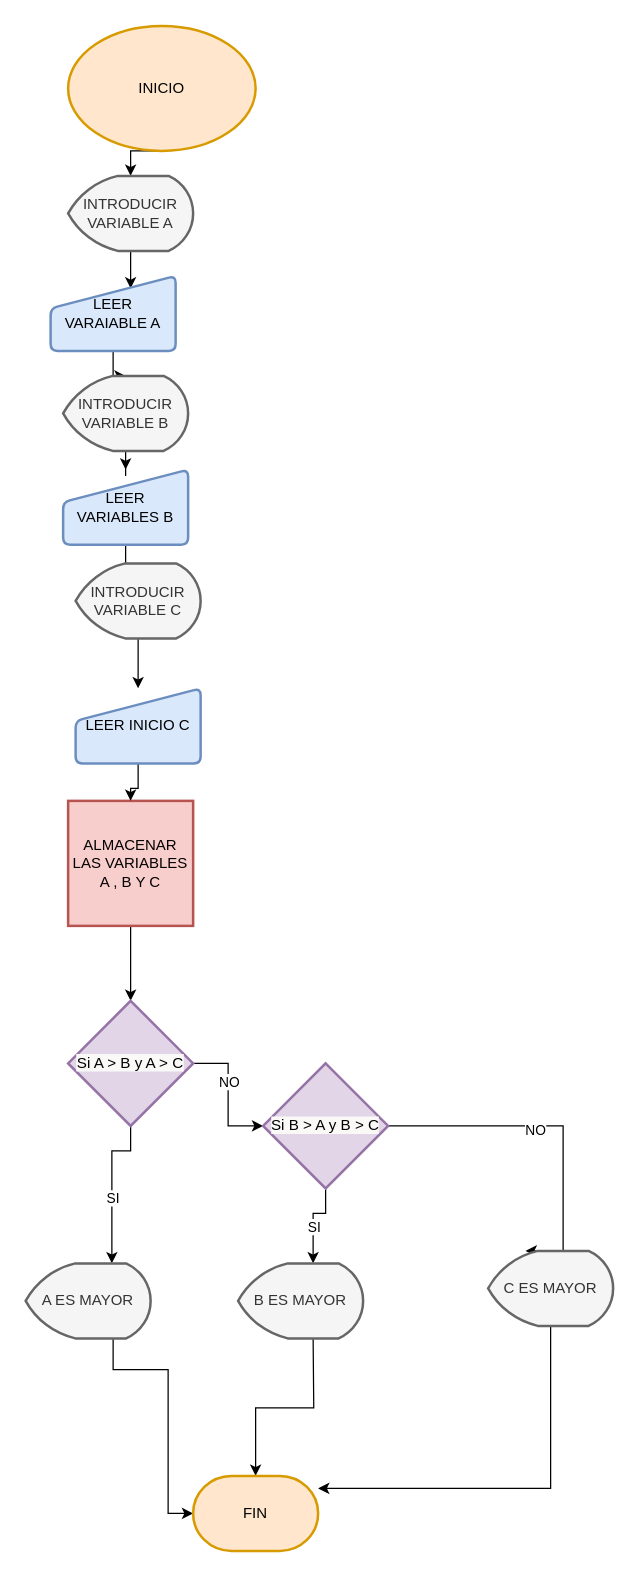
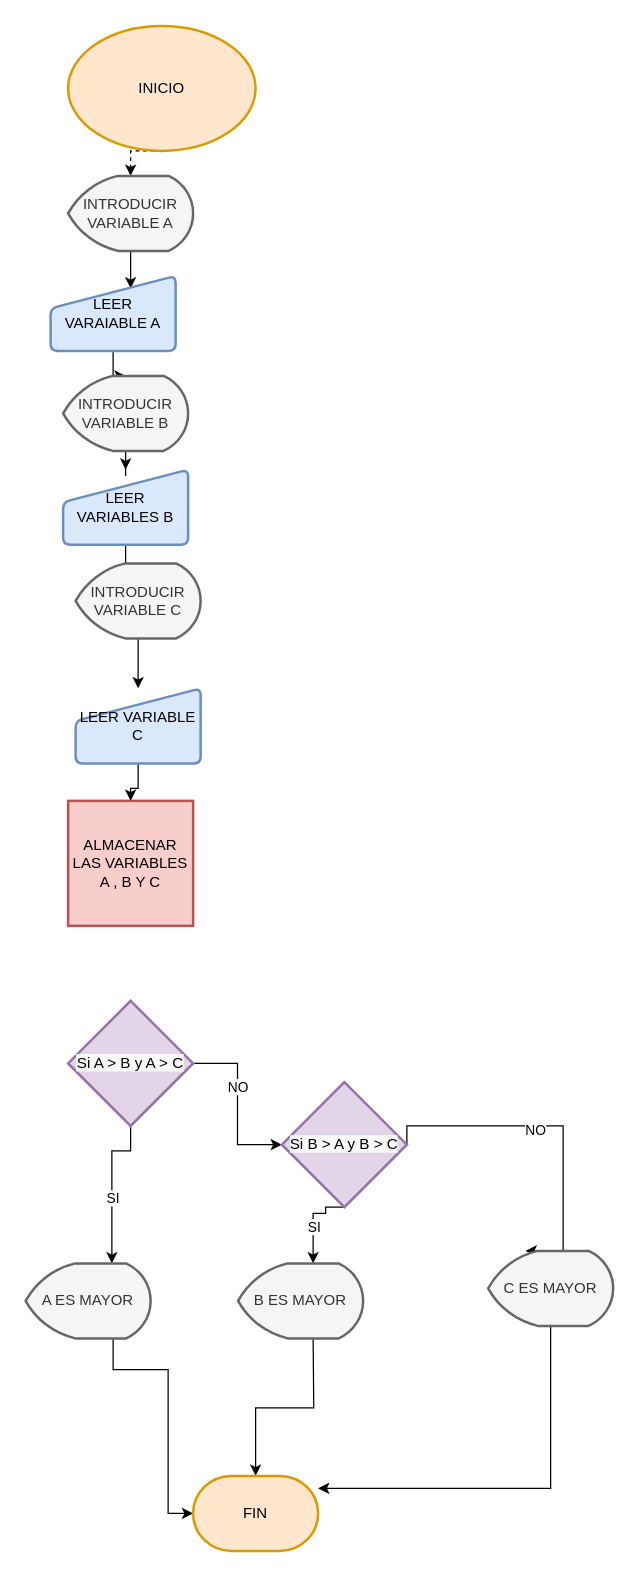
edge "INICIO" -> "INTRODUCIR VARIABLE A": style solid -> dashed
node "LEER INICIO C": label "LEER INICIO C" -> "LEER VARIABLE C"
edge "ALMACENAR LAS VARIABLES A , B Y C" -> "Si A > B y A > C": removed
node "Si B > A y B > C": moved (326, 1126) -> (344, 1144)
